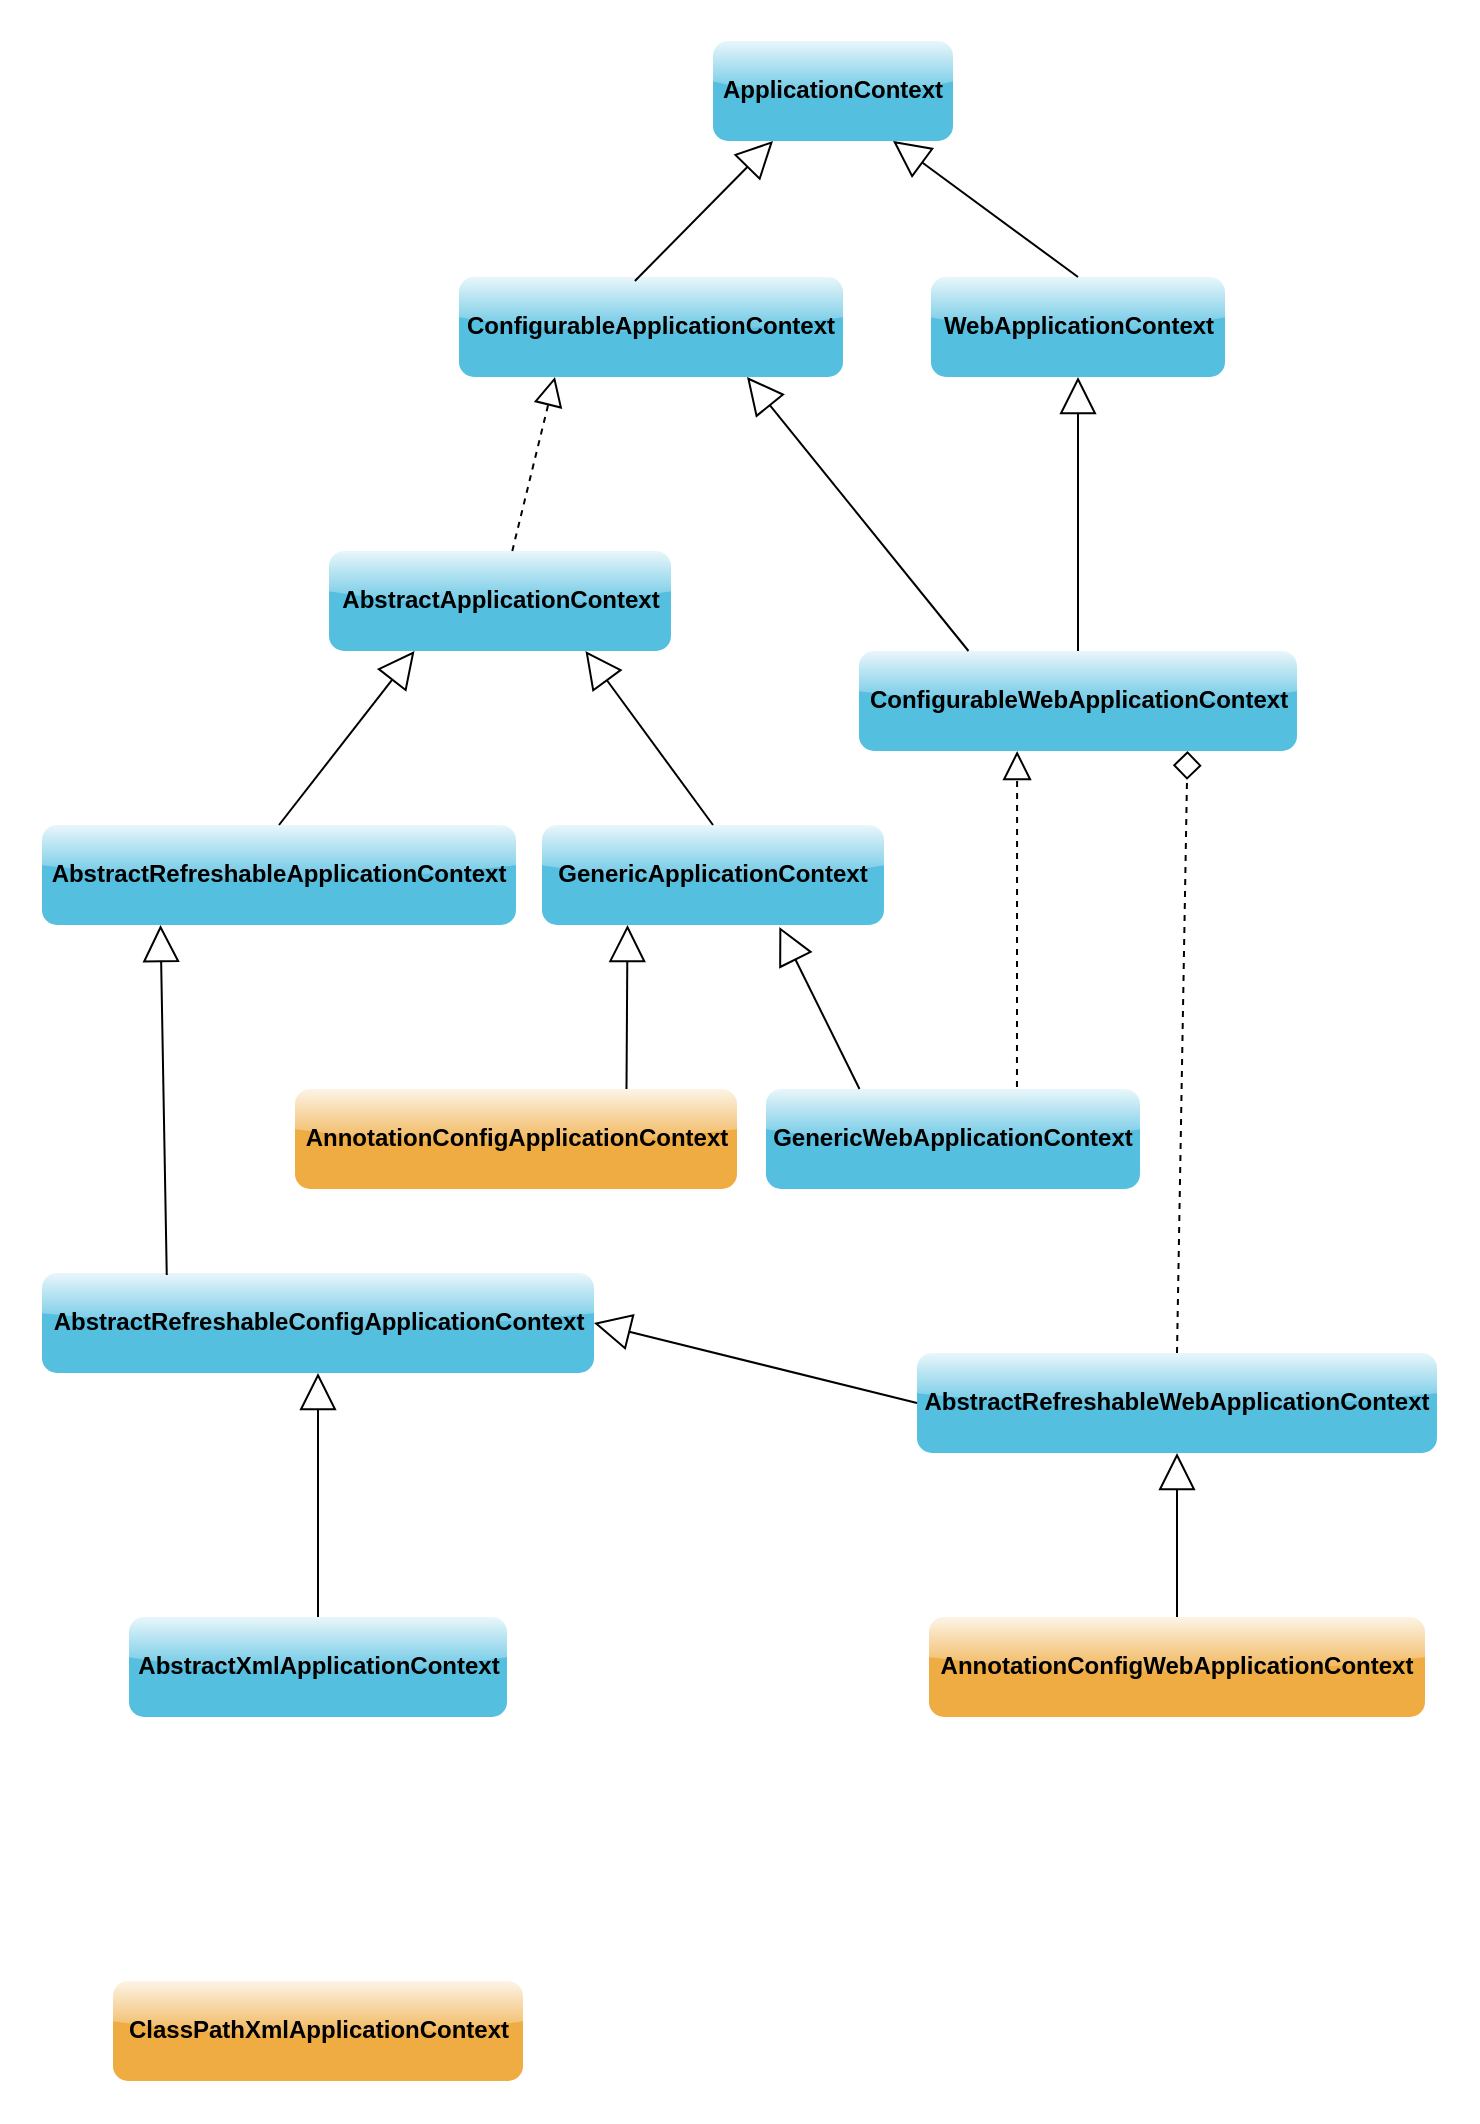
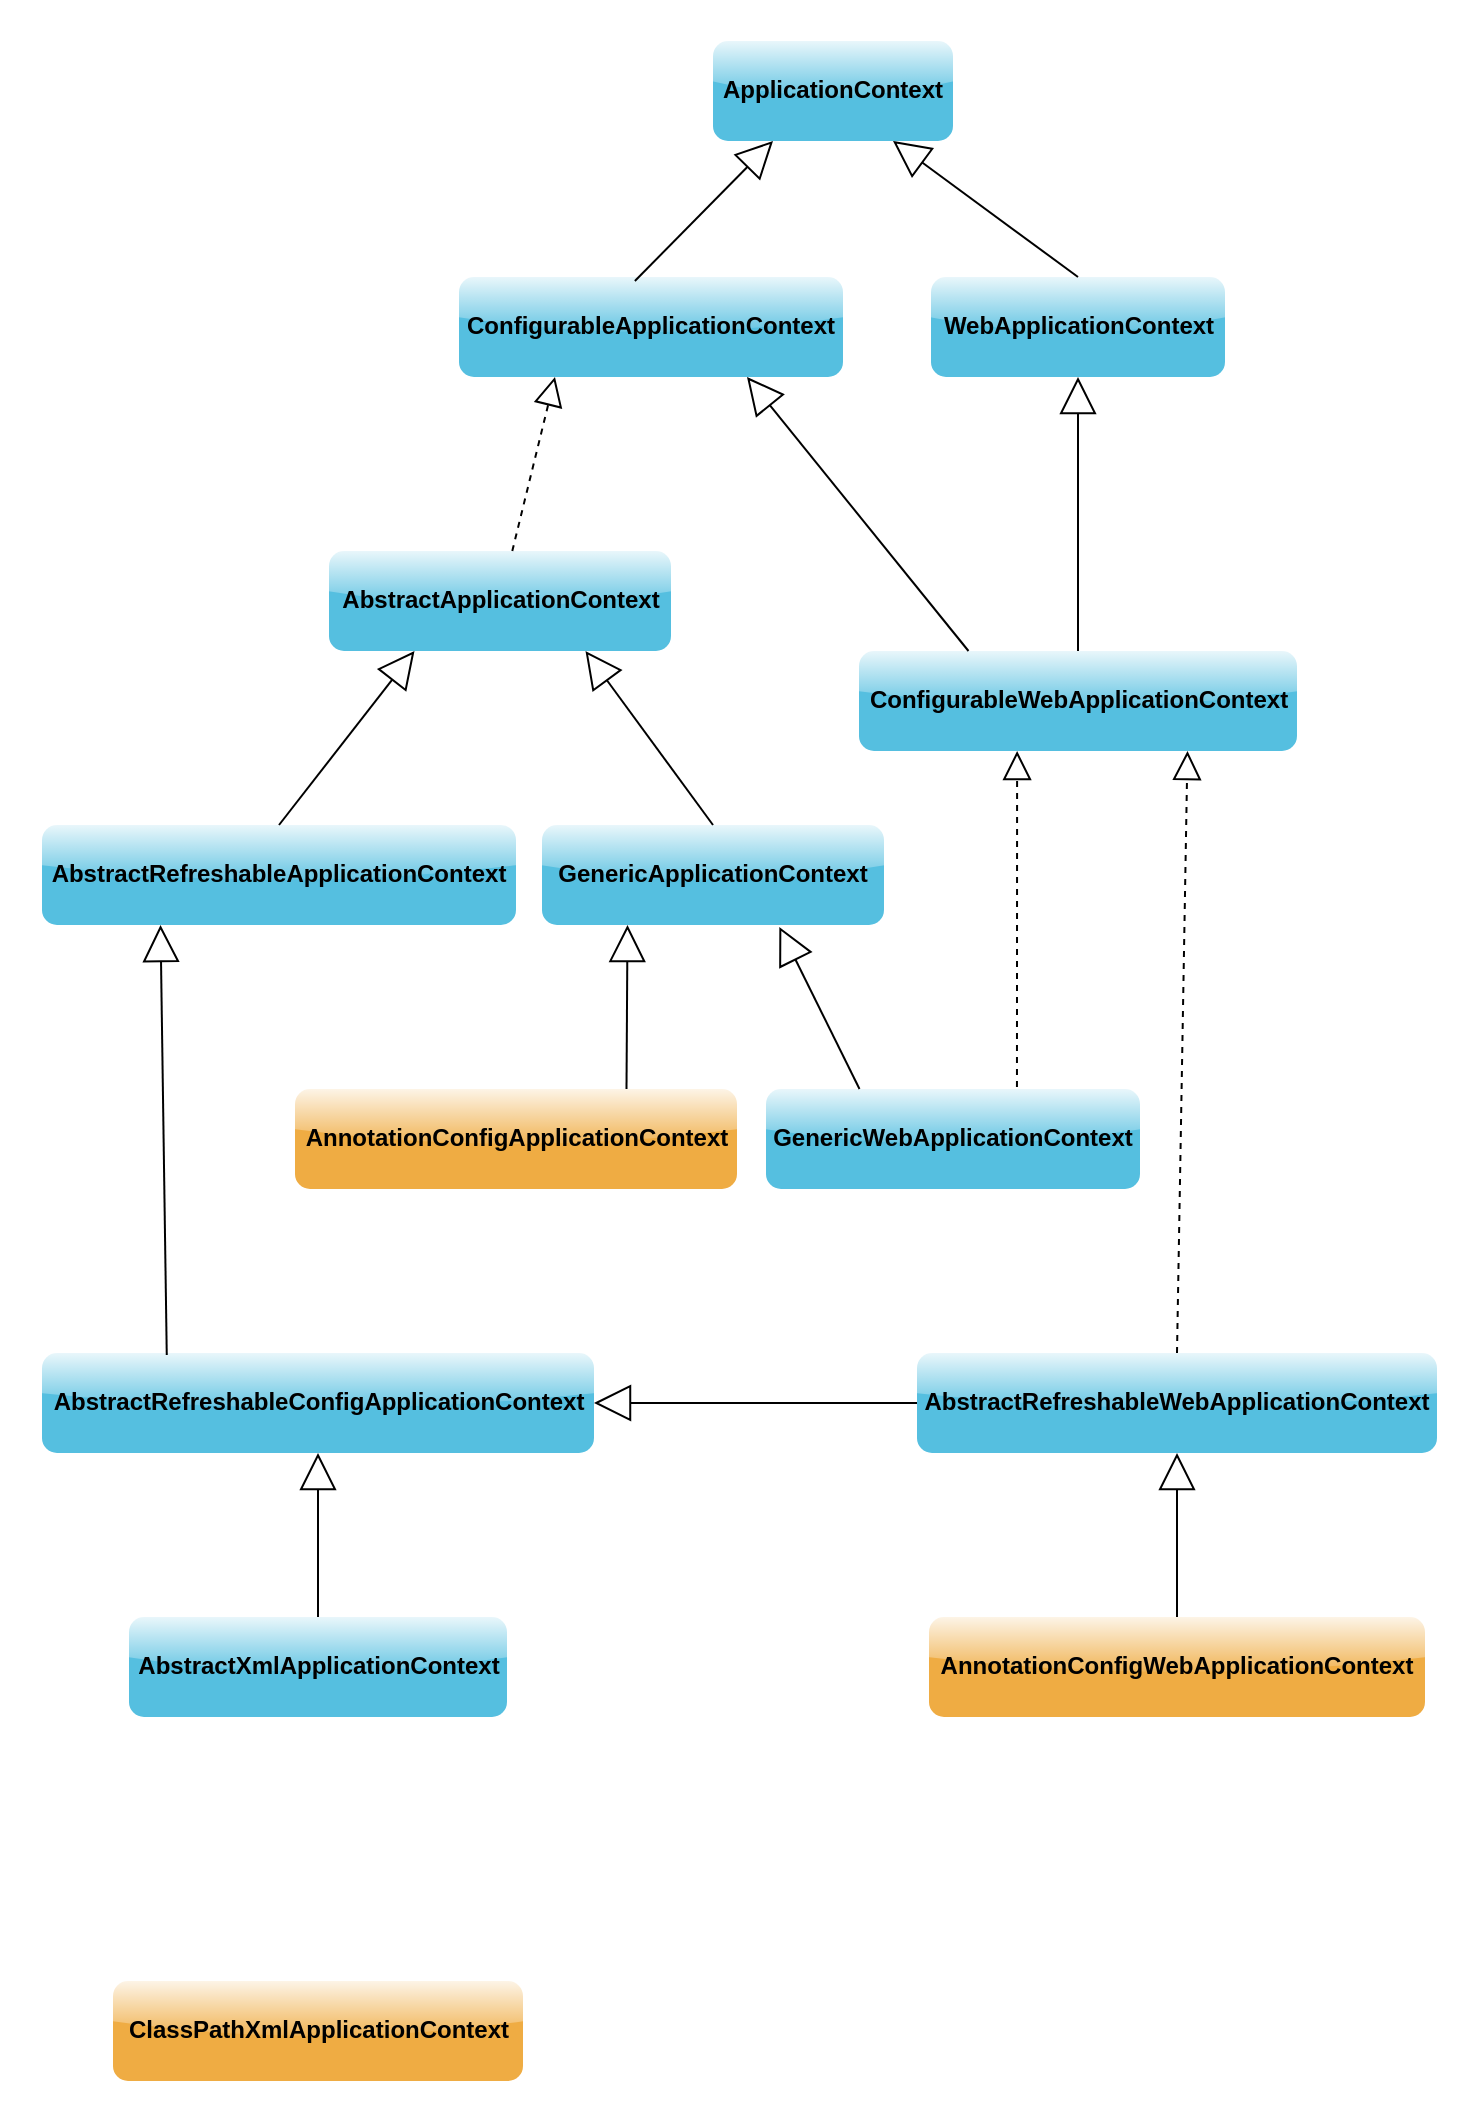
edge "AbstractRefreshableWebApplicationContext" -> "ConfigurableWebApplicationContext": arrowhead diamond -> block
node "AbstractRefreshableConfigApplicationContext": moved (318, 1323) -> (318, 1403)
